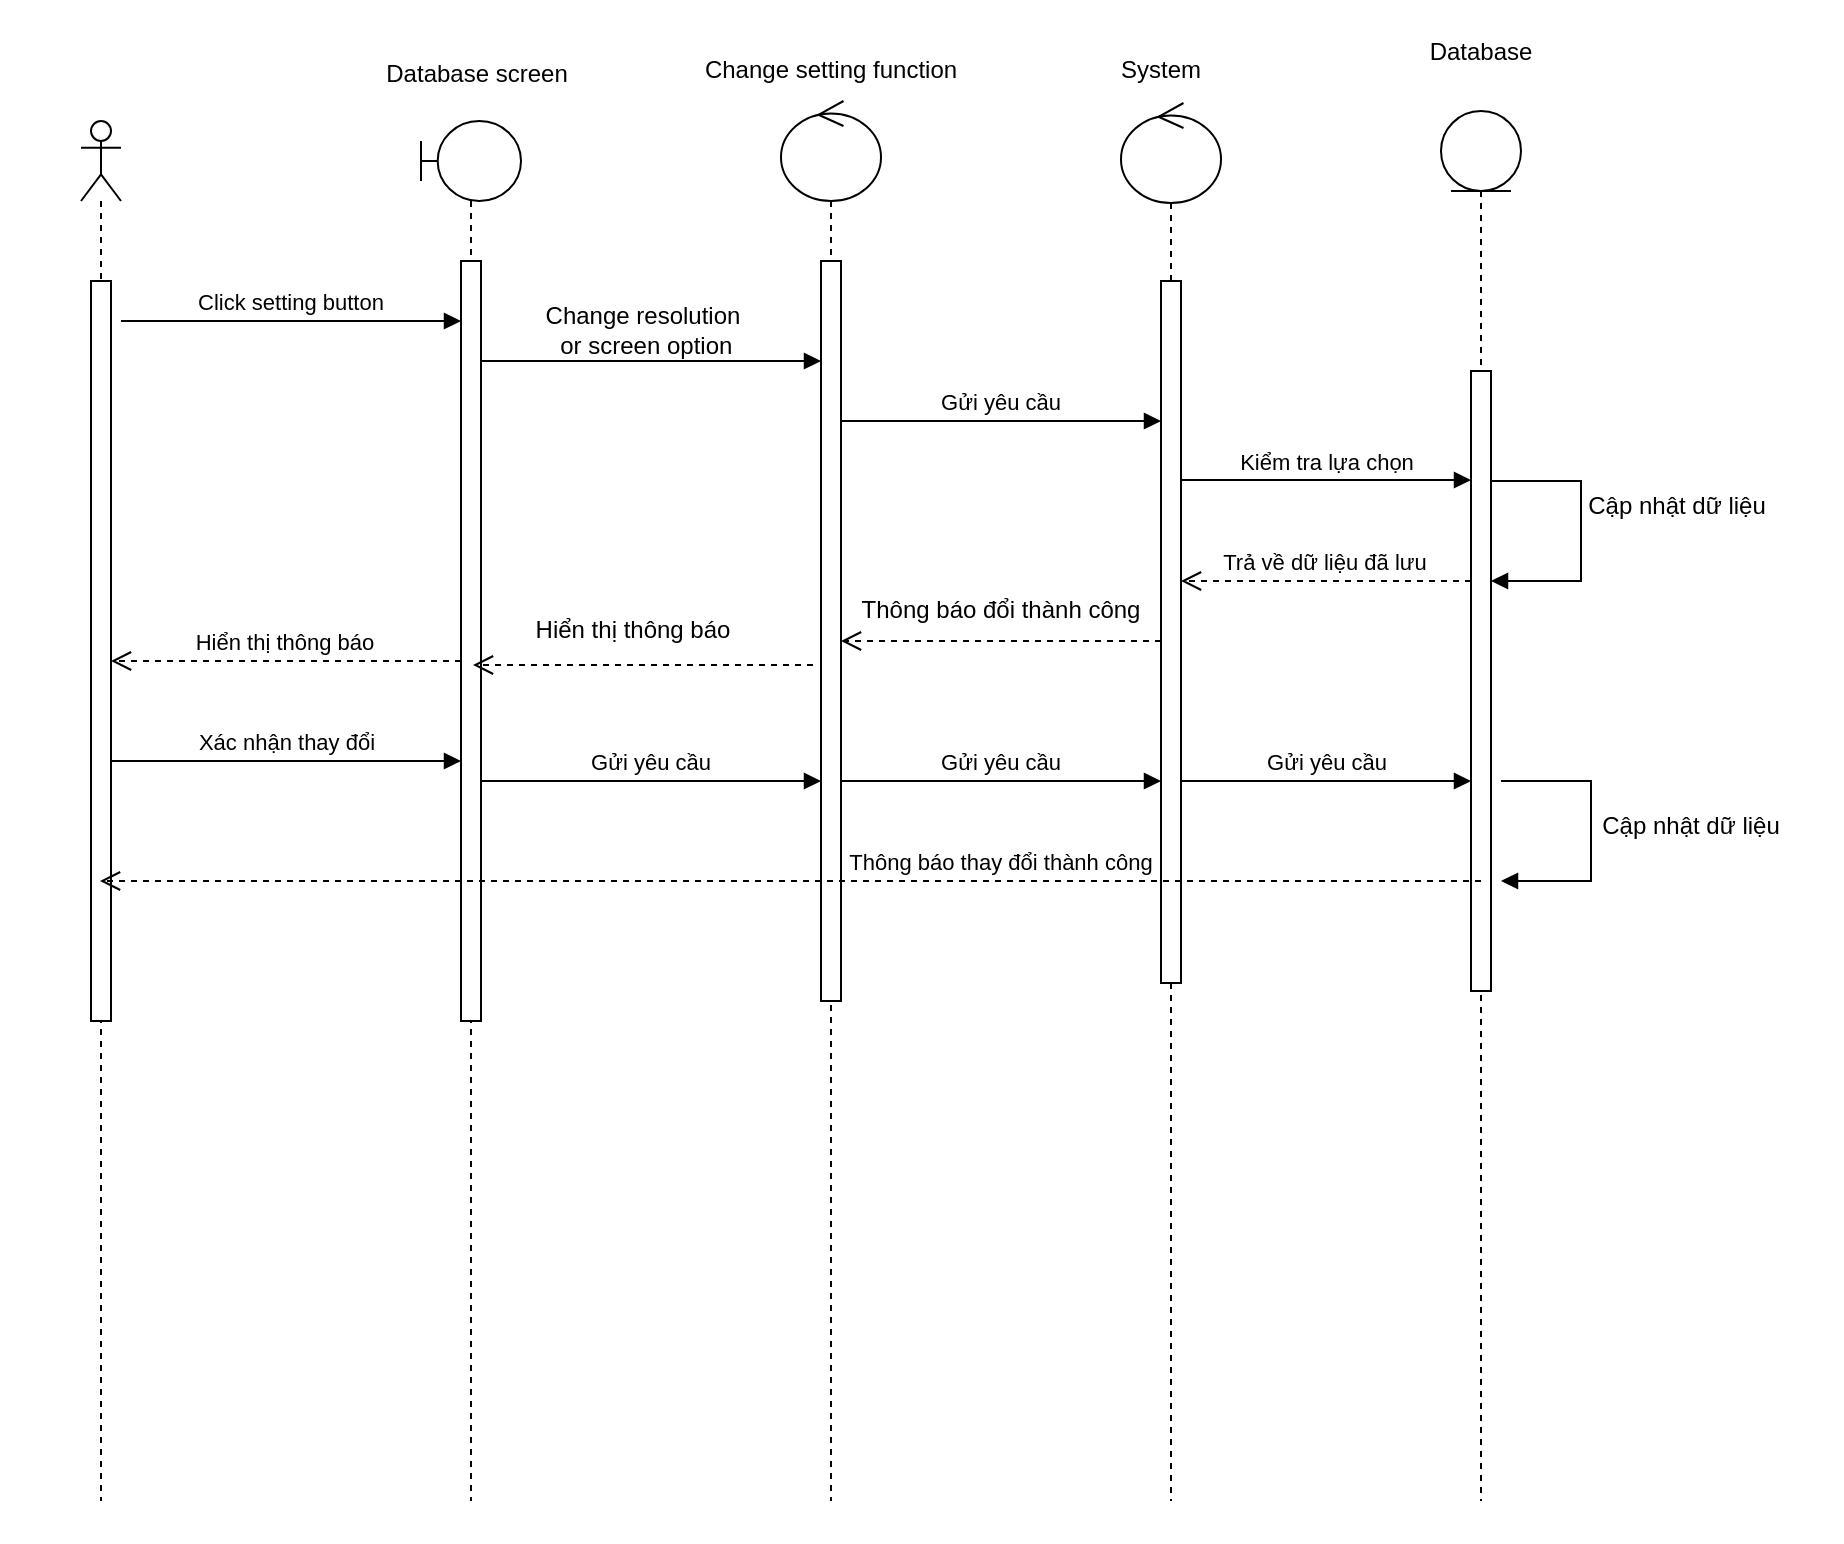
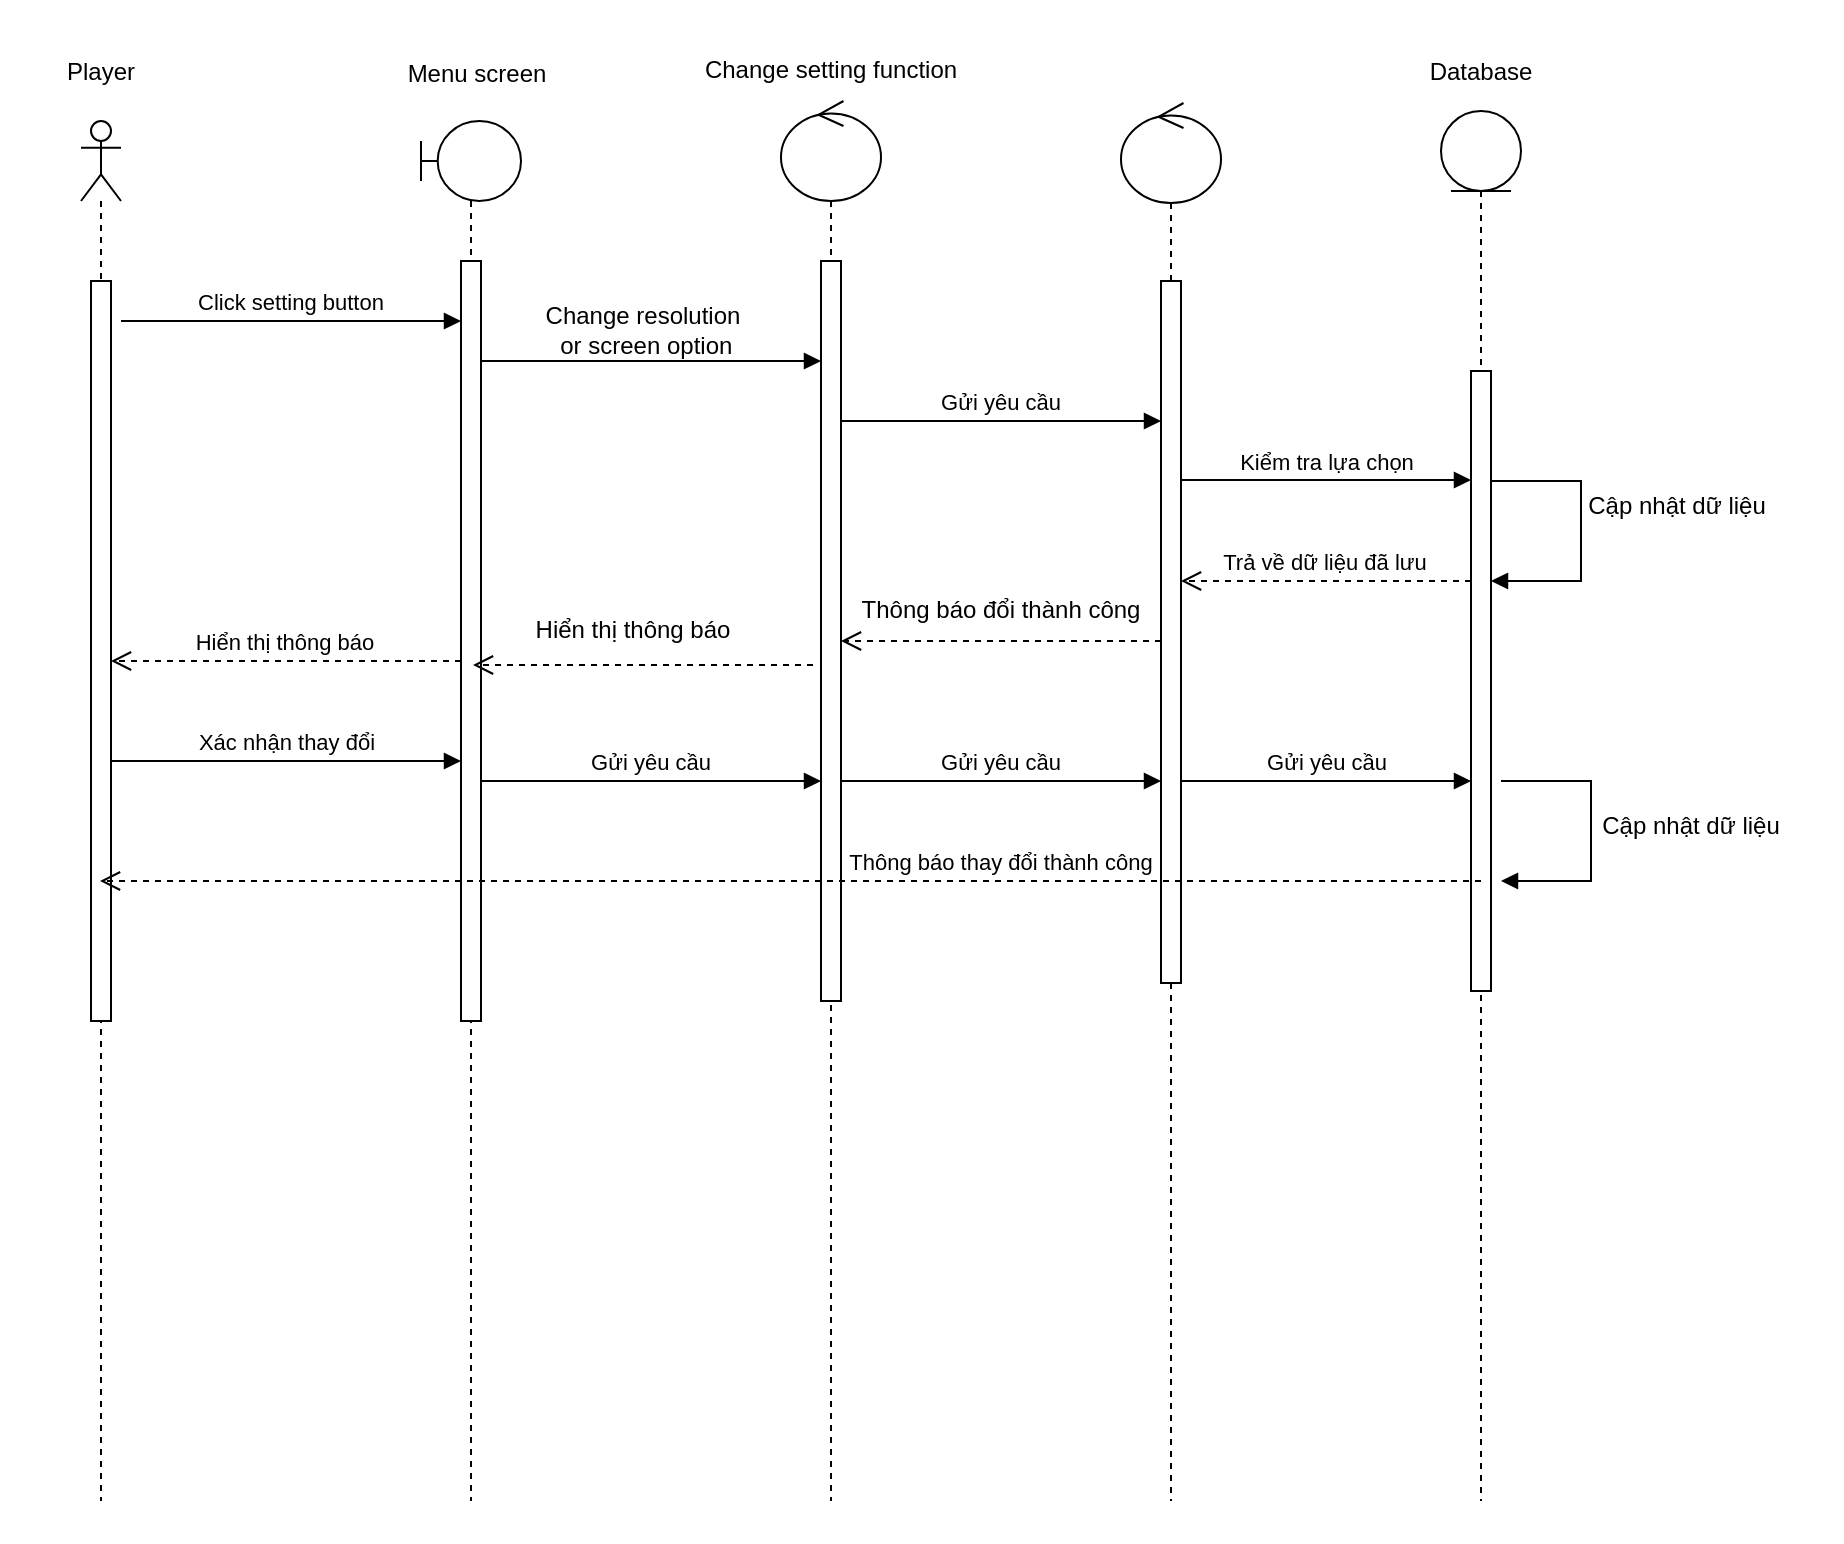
node "Database": moved (1481, 53) -> (1481, 73)
node "System": removed
node "Player": added
node "Database screen": label "Database screen" -> "Menu screen"
